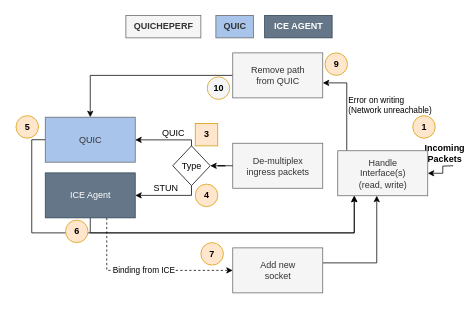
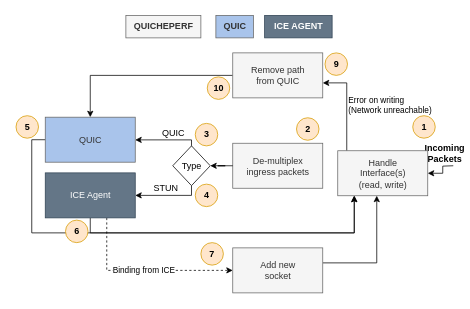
node "10": fillcolor #f5f5f5 -> #ffe6cc
node "2": added
node "3": shape rectangle -> ellipse
